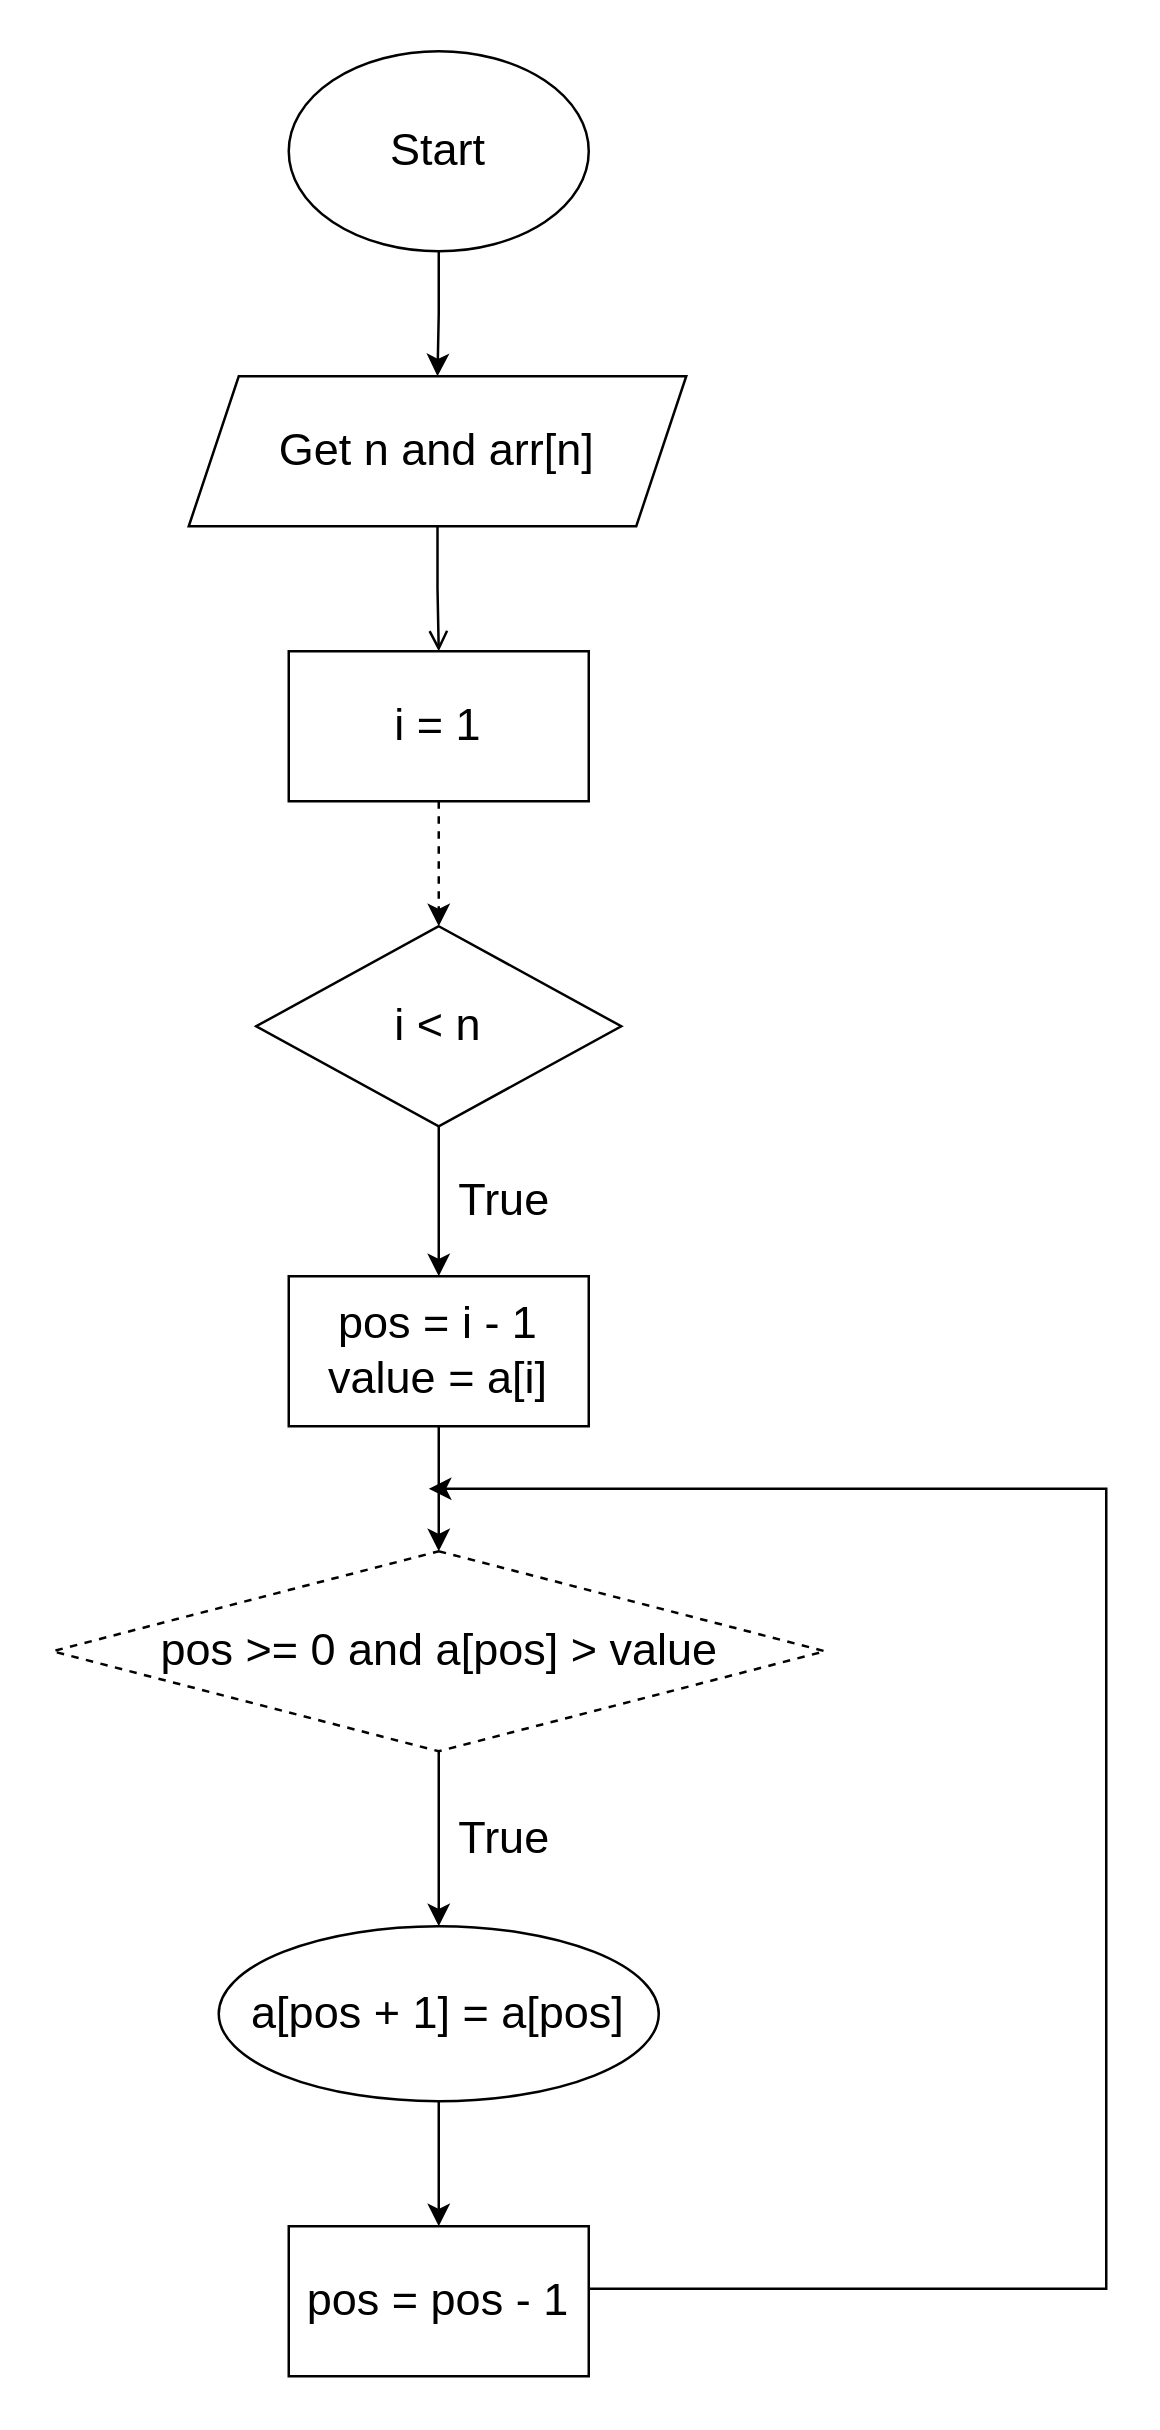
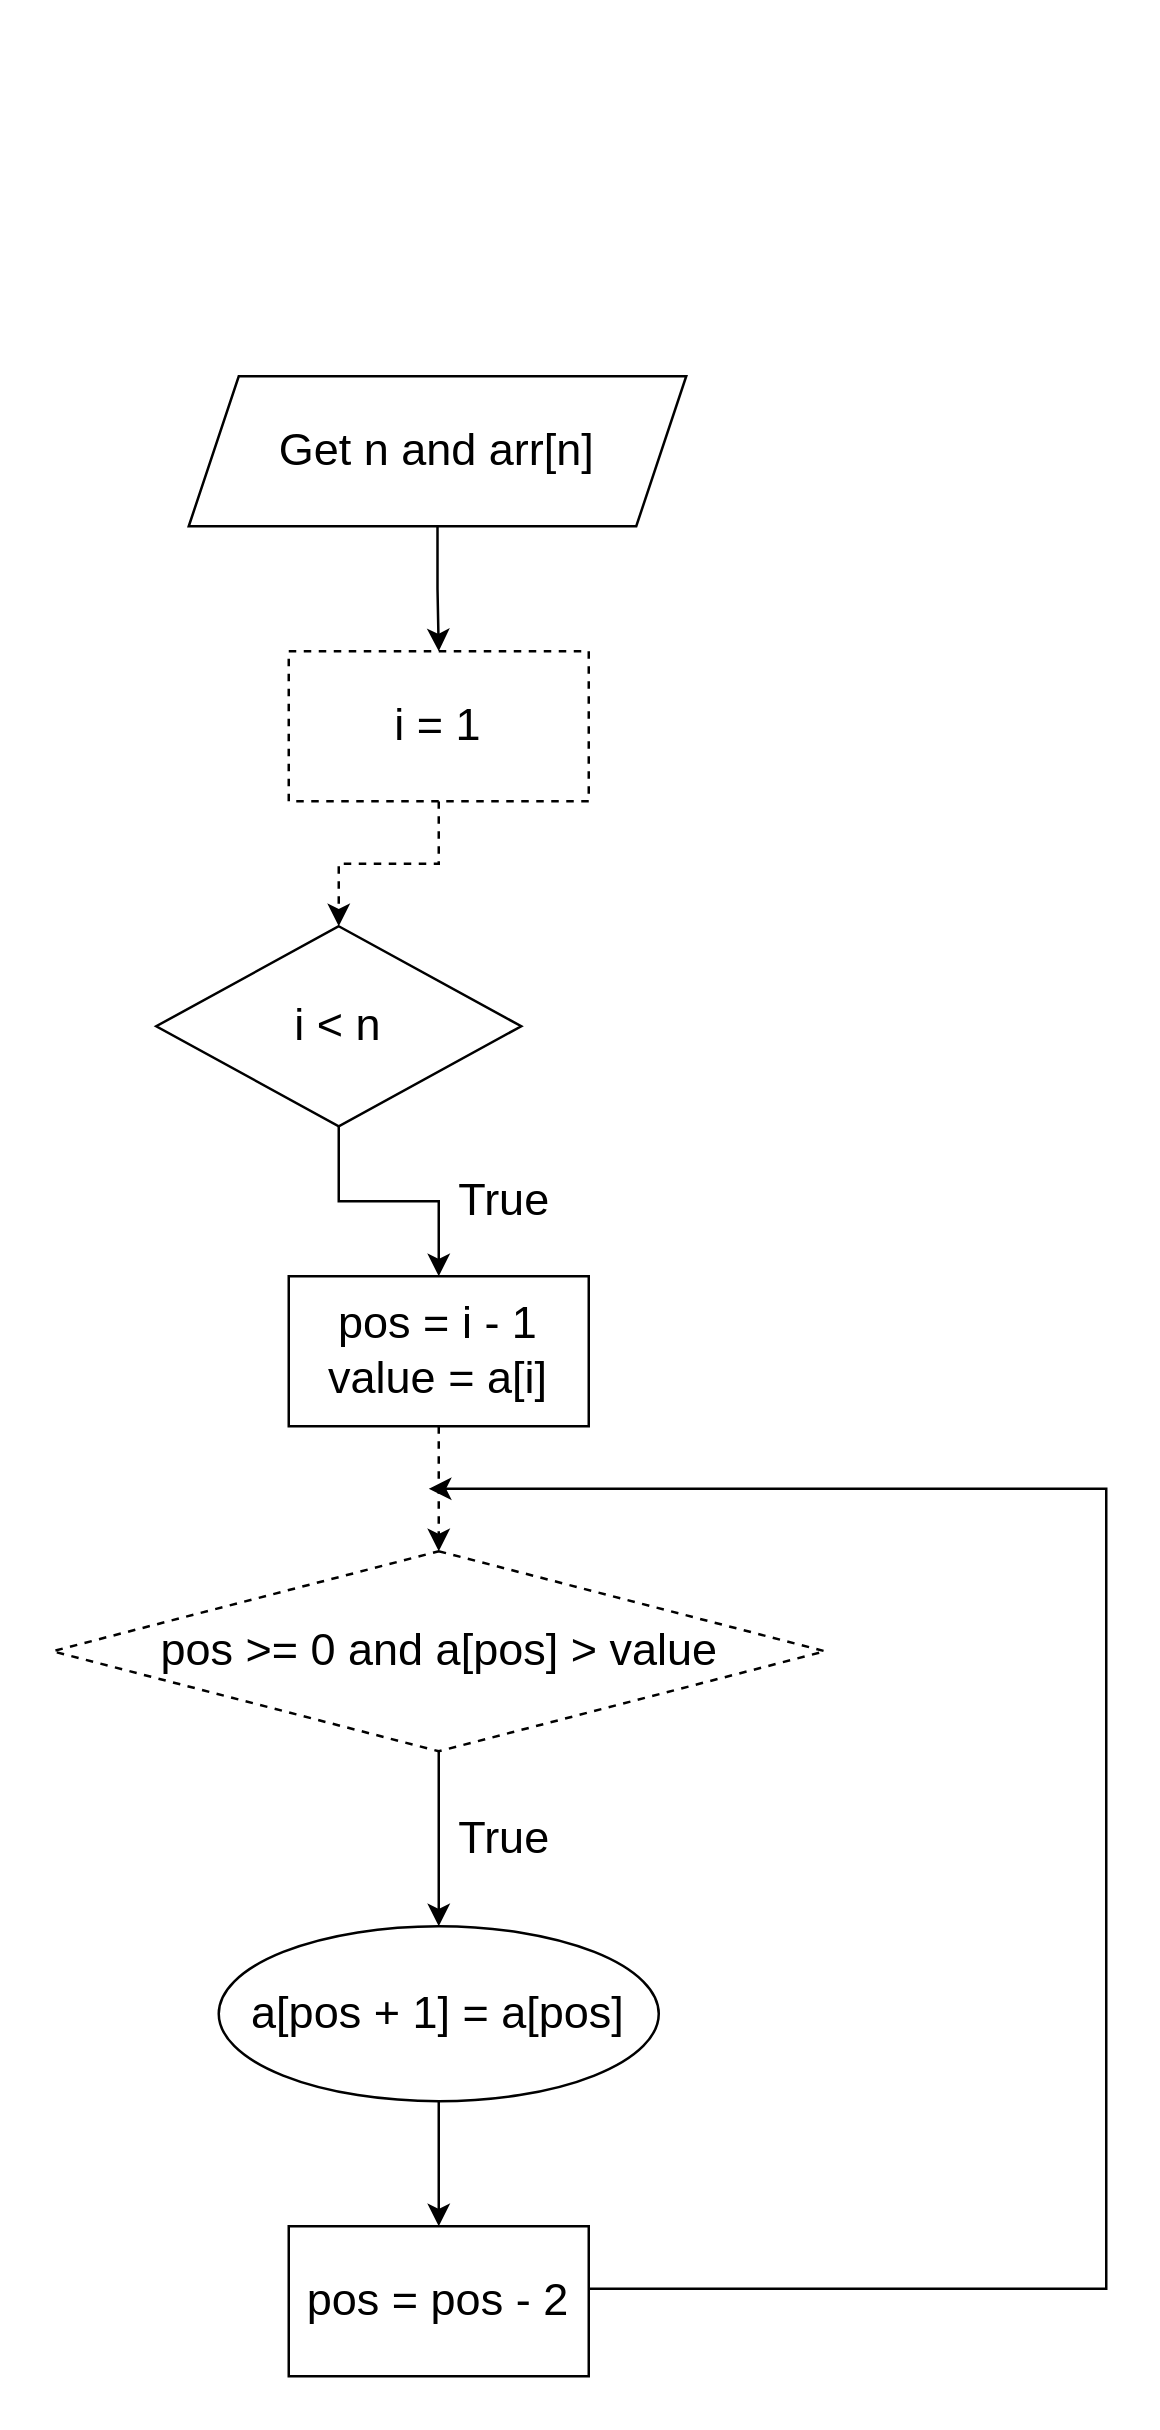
node "Start": removed
edge "Start" -> "Get n and arr[n]": removed
edge "Get n and arr[n]" -> "i = 1": arrowhead open -> classic
node "i = 1": style solid -> dashed
node "i < n": moved (439, 1026) -> (339, 1026)
edge "pos = i - 1 value = a[i]" -> "pos >= 0 and a[pos] > value": style solid -> dashed
node "pos = pos - 1": label "pos = pos - 1" -> "pos = pos - 2"
